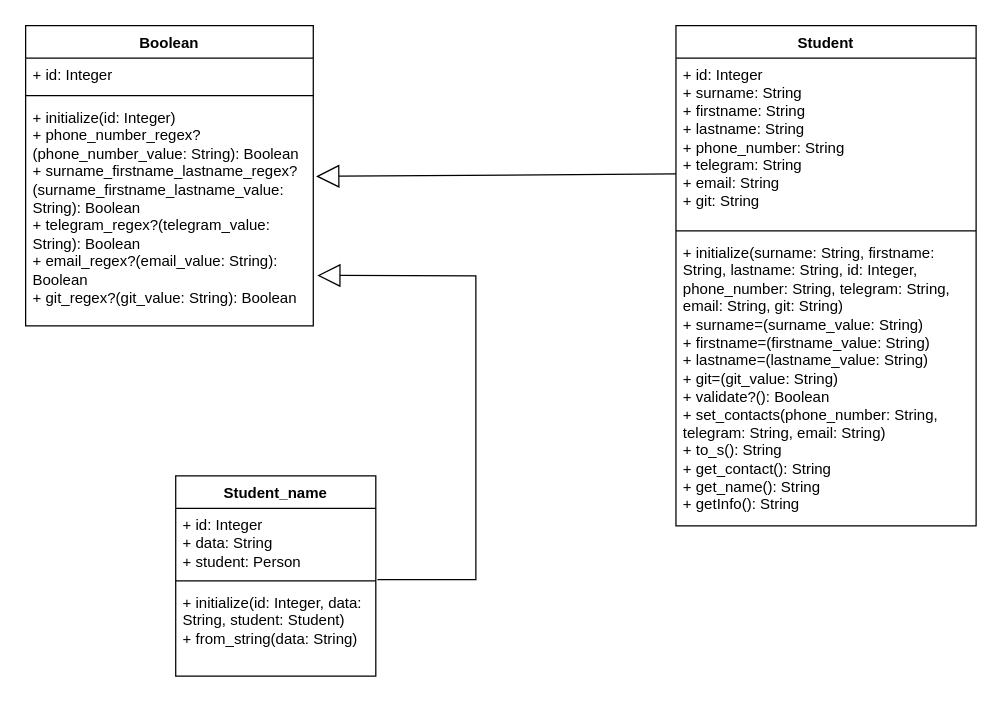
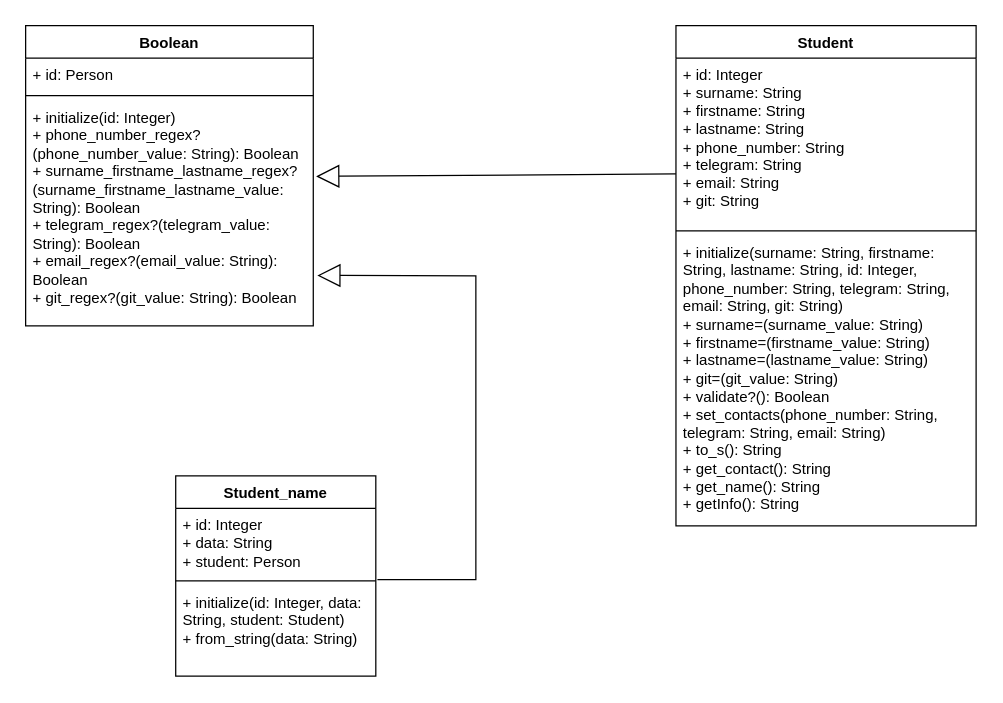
node "+ id: Integer": label "+ id: Integer" -> "+ id: Person"
